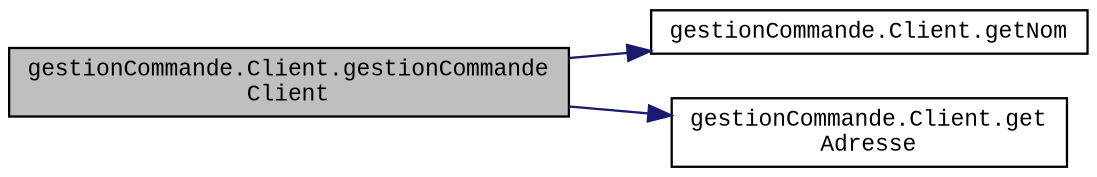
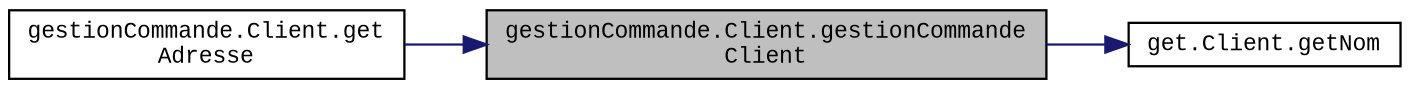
node "gestionCommande.Client.getNom": label "gestionCommande.Client.getNom" -> "get.Client.getNom"
edge "gestionCommande.Client.gestionCommande Client" -> "gestionCommande.Client.get Adresse": reversed
